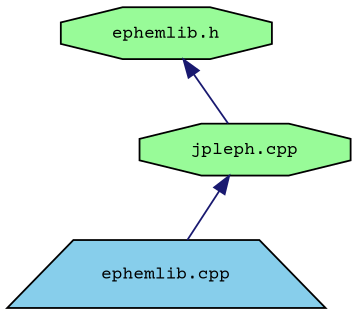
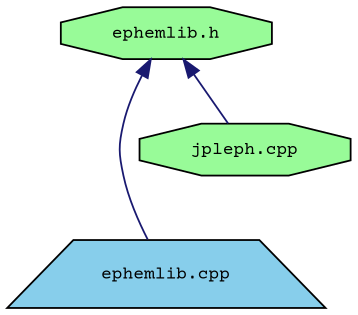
edge "ephemlib.cpp" -> "jpleph.cpp": now "ephemlib.cpp" -> "ephemlib.h"
